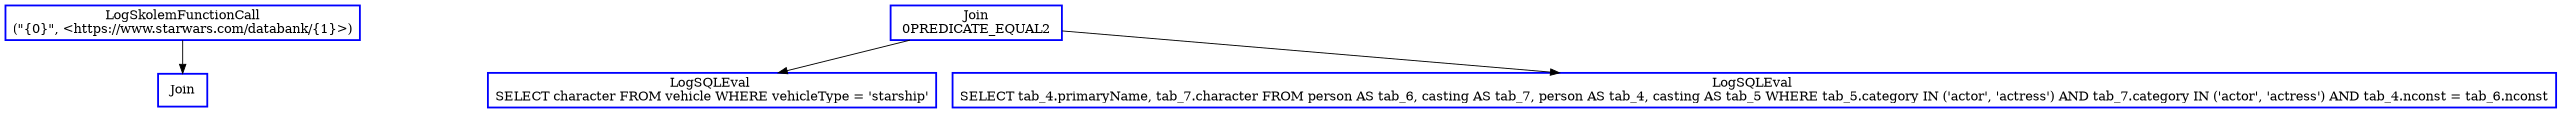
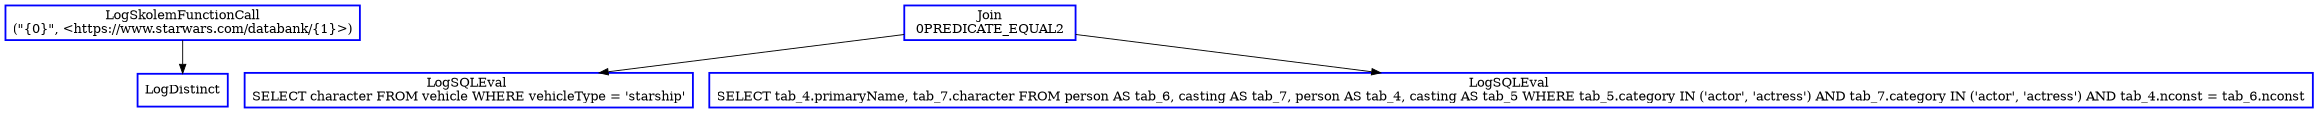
node "Join": label "Join" -> "LogDistinct"
